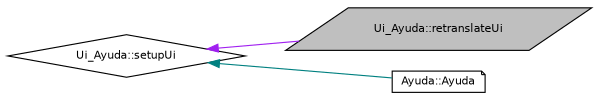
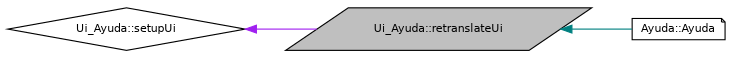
edge "Ayuda::Ayuda" -> "Ui_Ayuda::setupUi": now "Ayuda::Ayuda" -> "Ui_Ayuda::retranslateUi"
